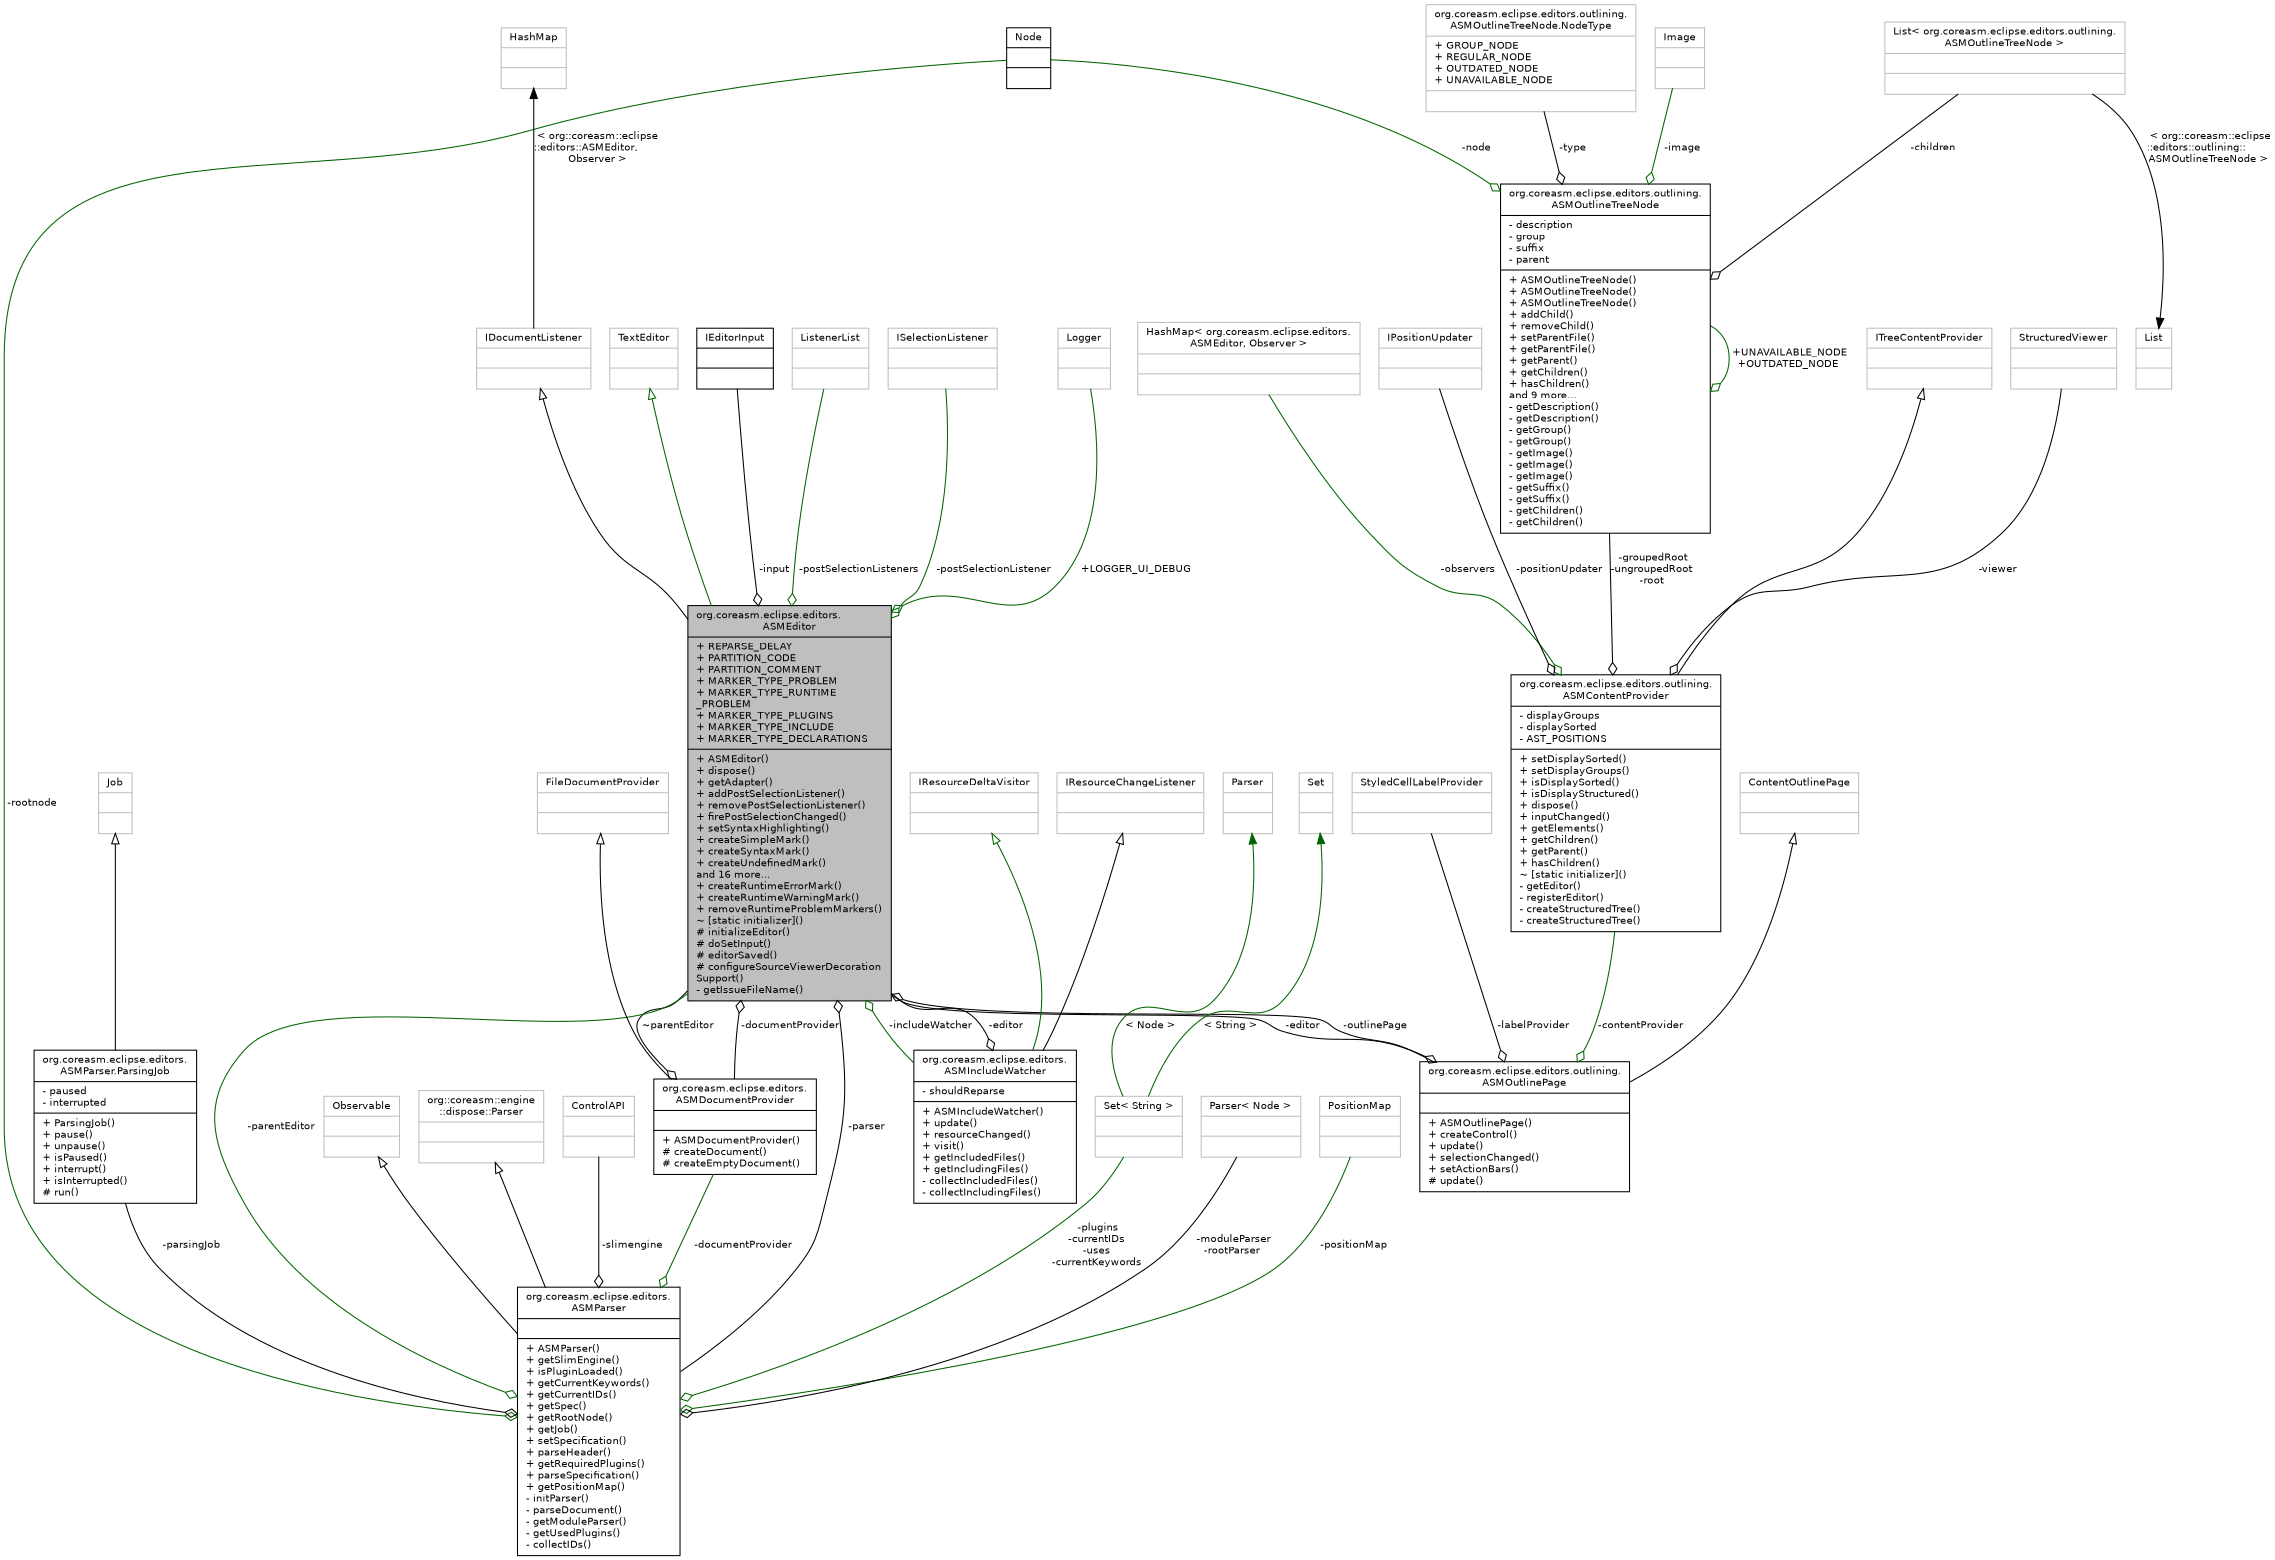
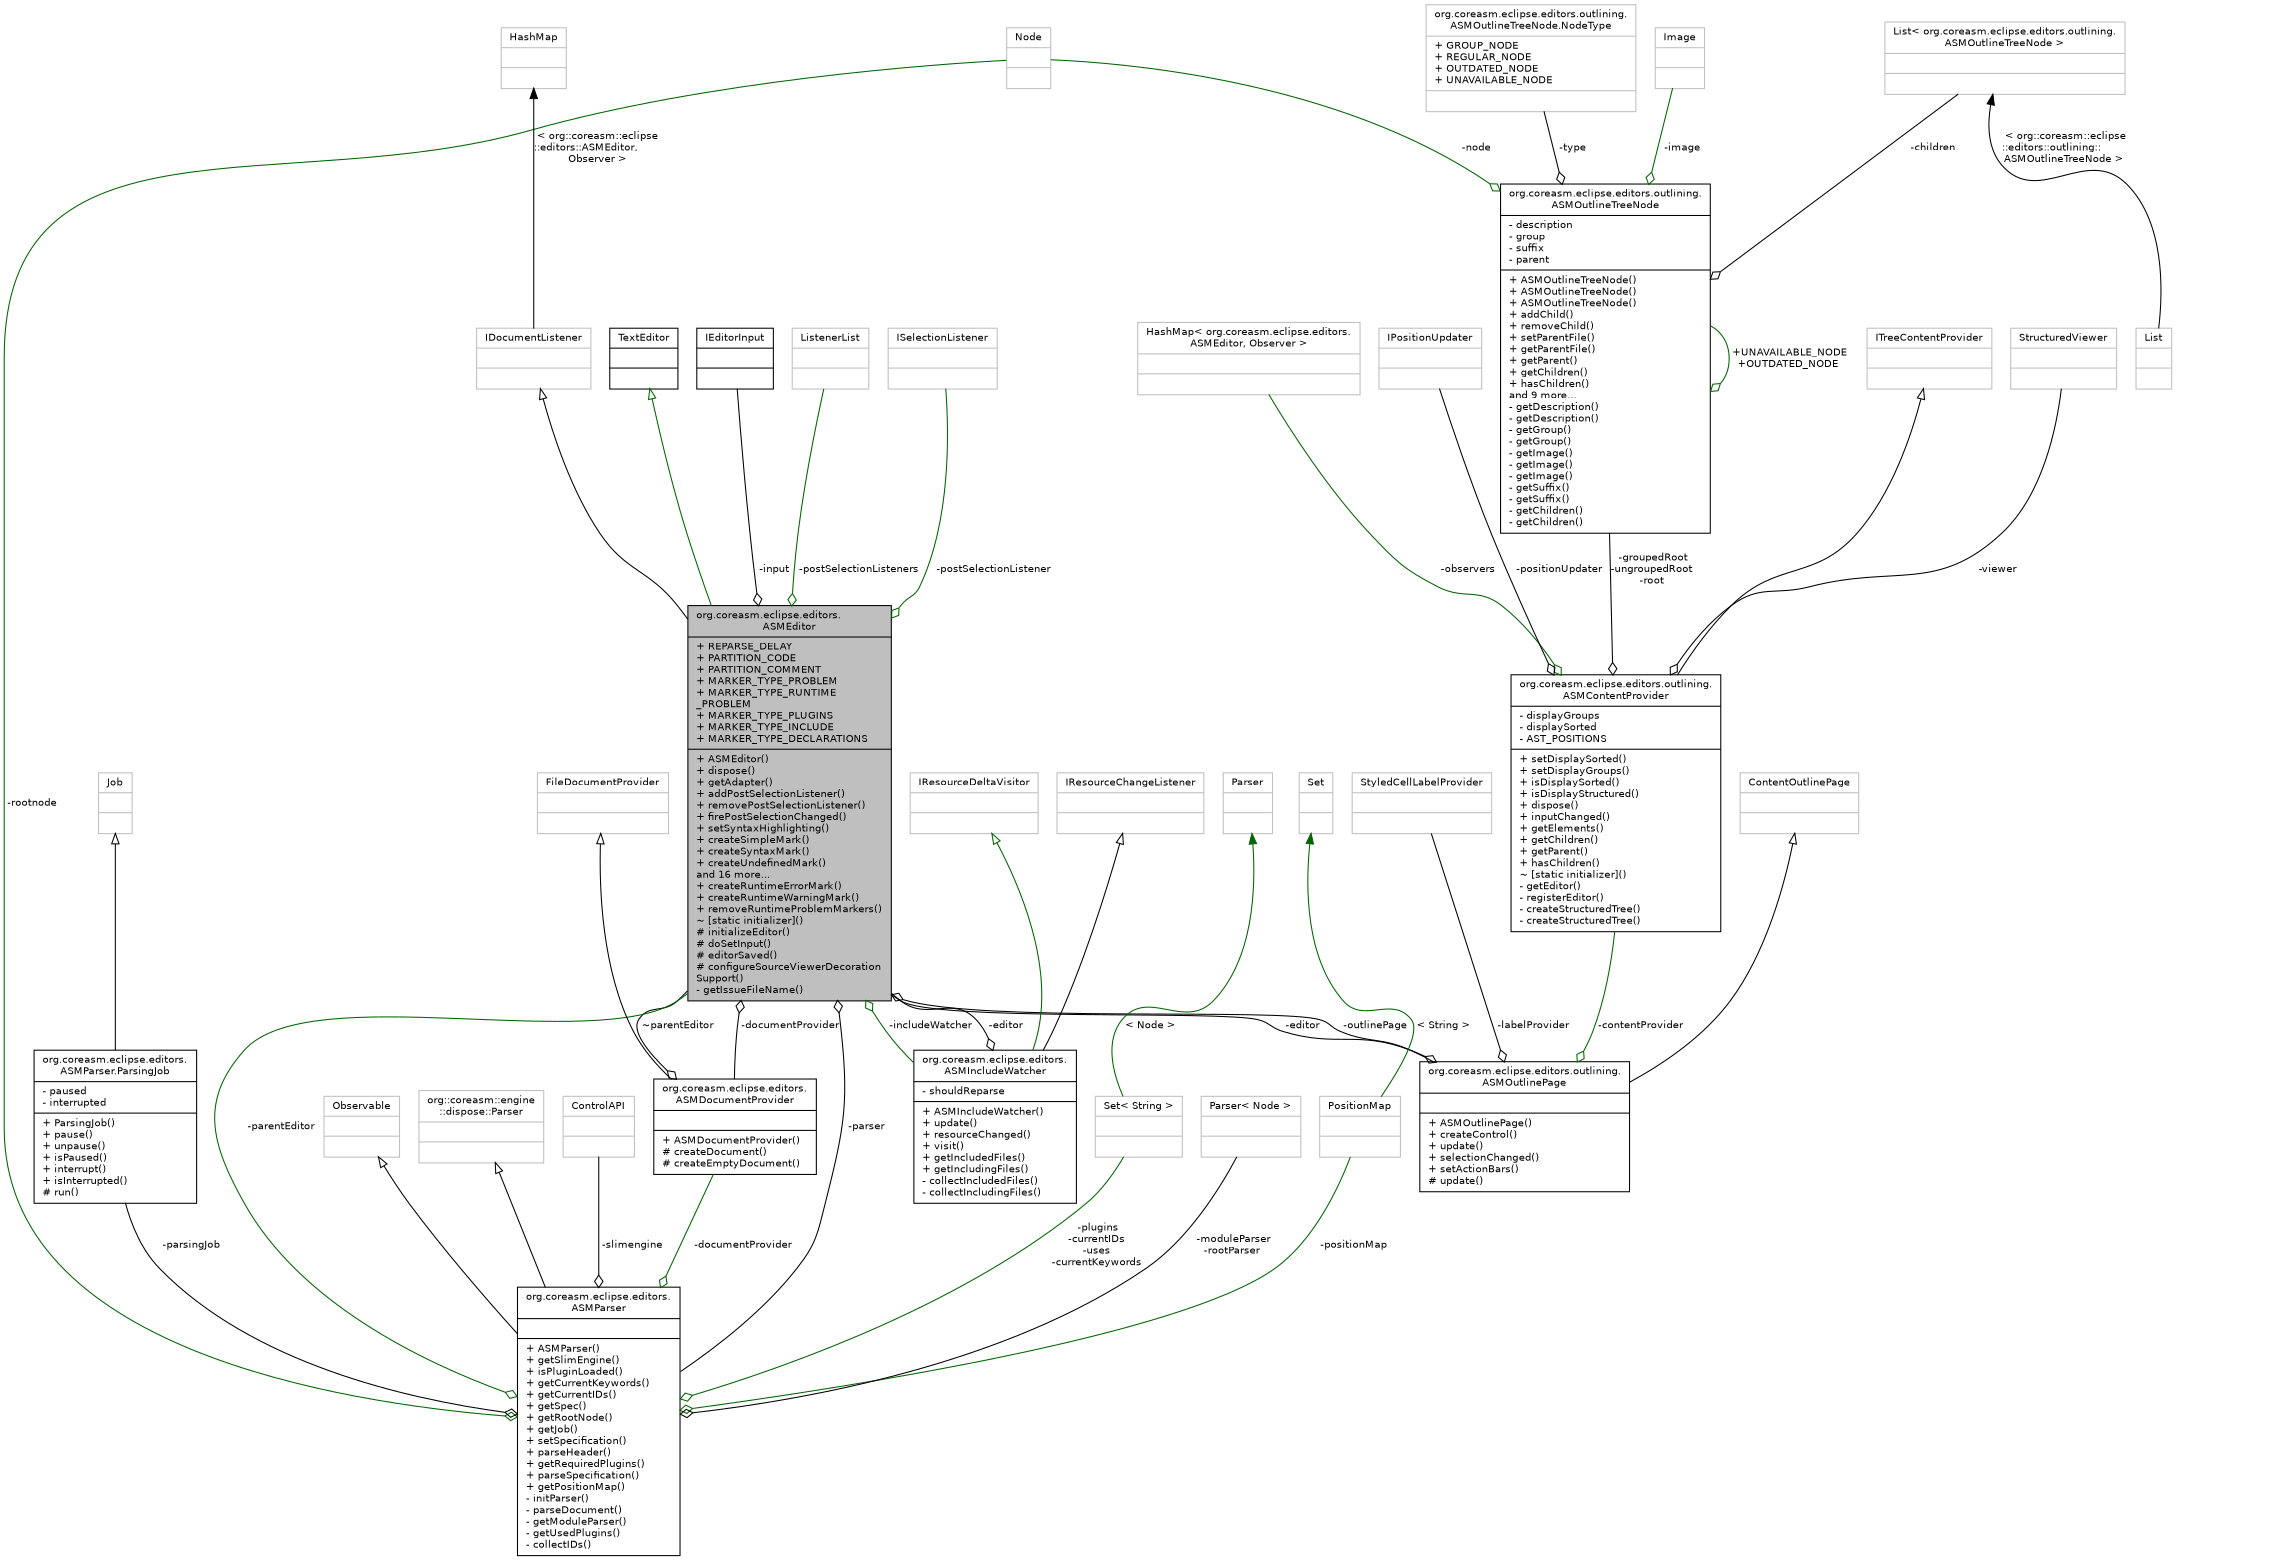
node "Node": color black -> grey75
edge "List< org.coreasm.eclipse.editors.outlining." -> "List": reversed
node "TextEditor": color grey75 -> black
node "Logger": removed
edge "Set< String >" -> "Set": now "PositionMap" -> "Set"
